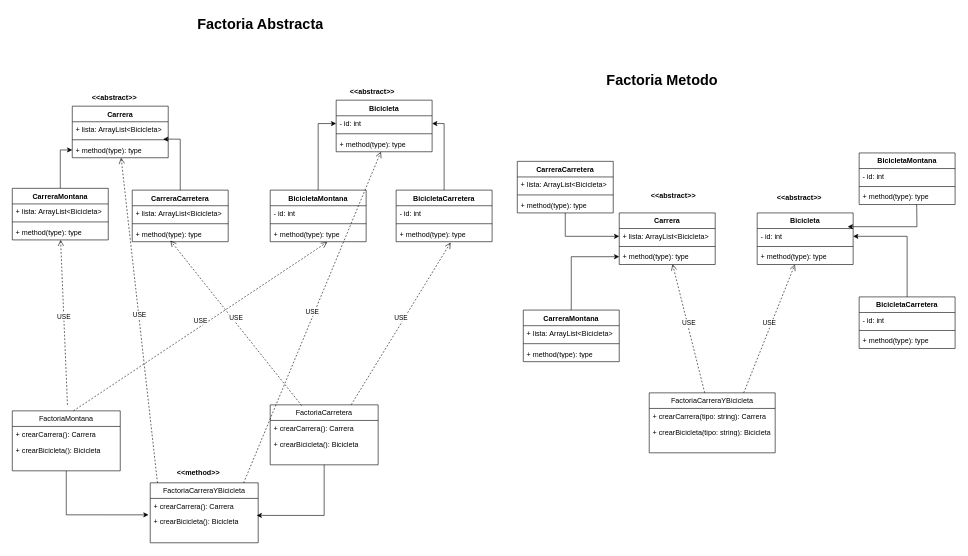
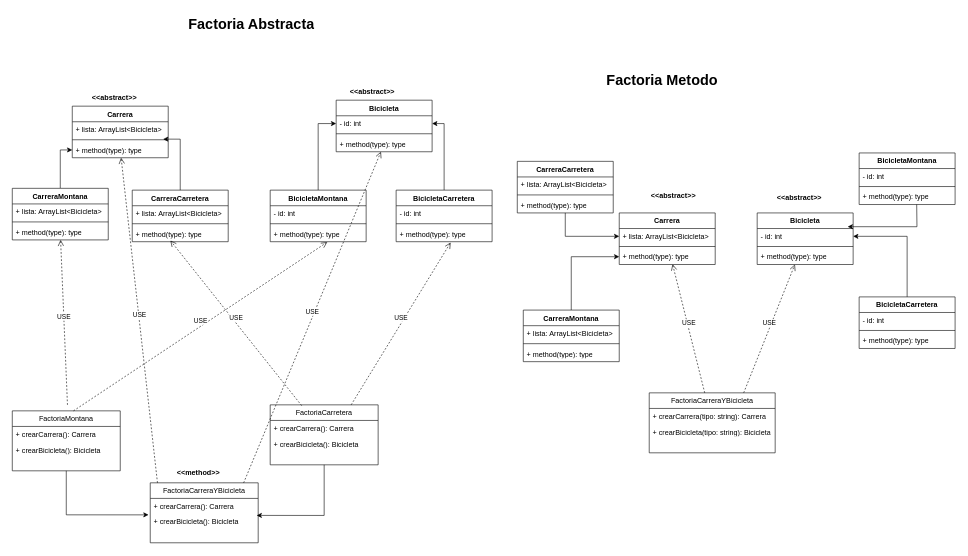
node "Factoria Abstracta": moved (292, 32) -> (283, 32)
